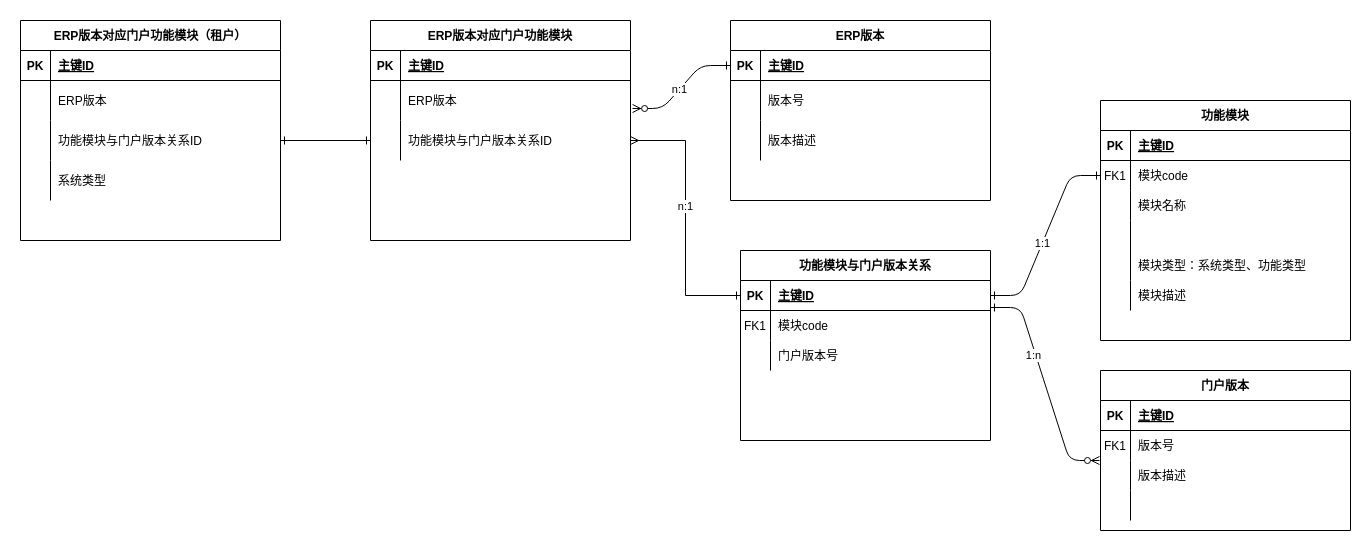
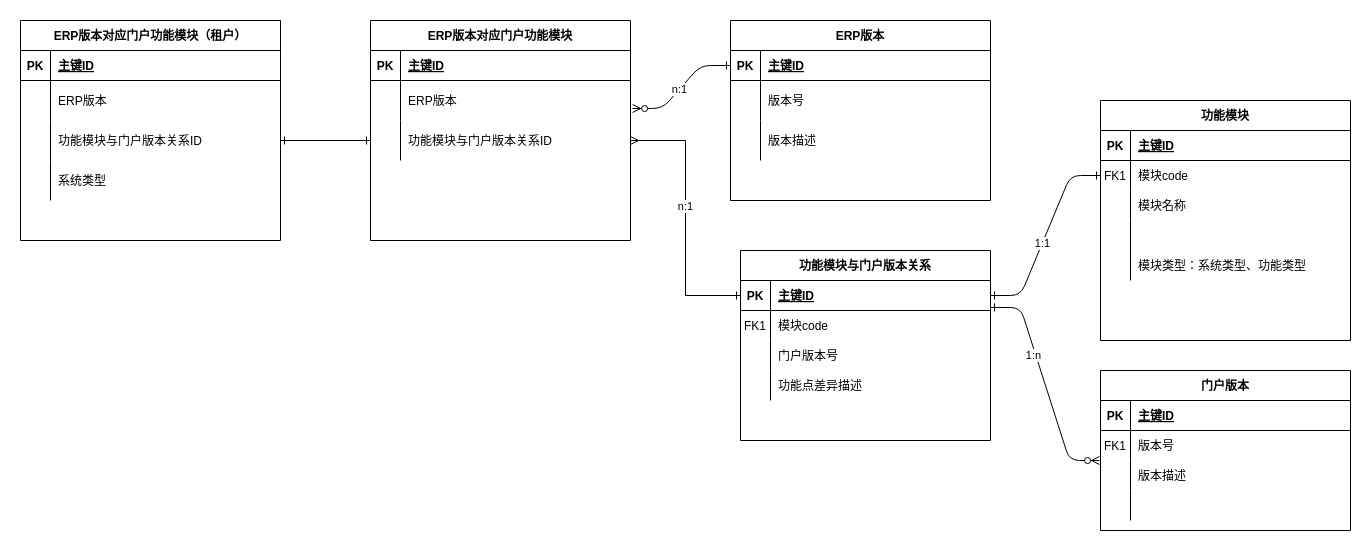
node "模块描述": removed
node "功能点差异描述": added
